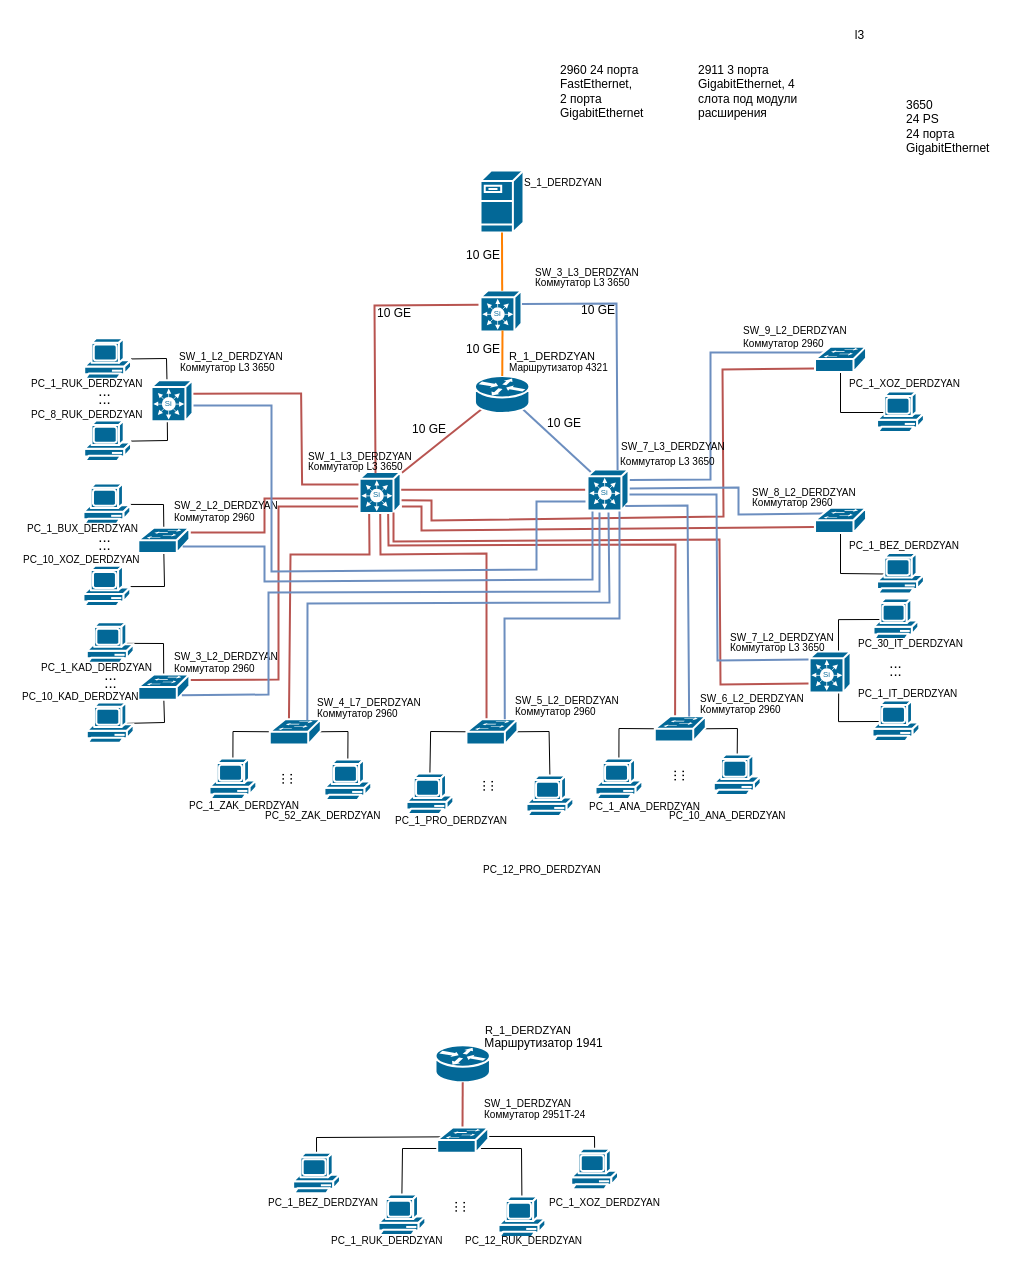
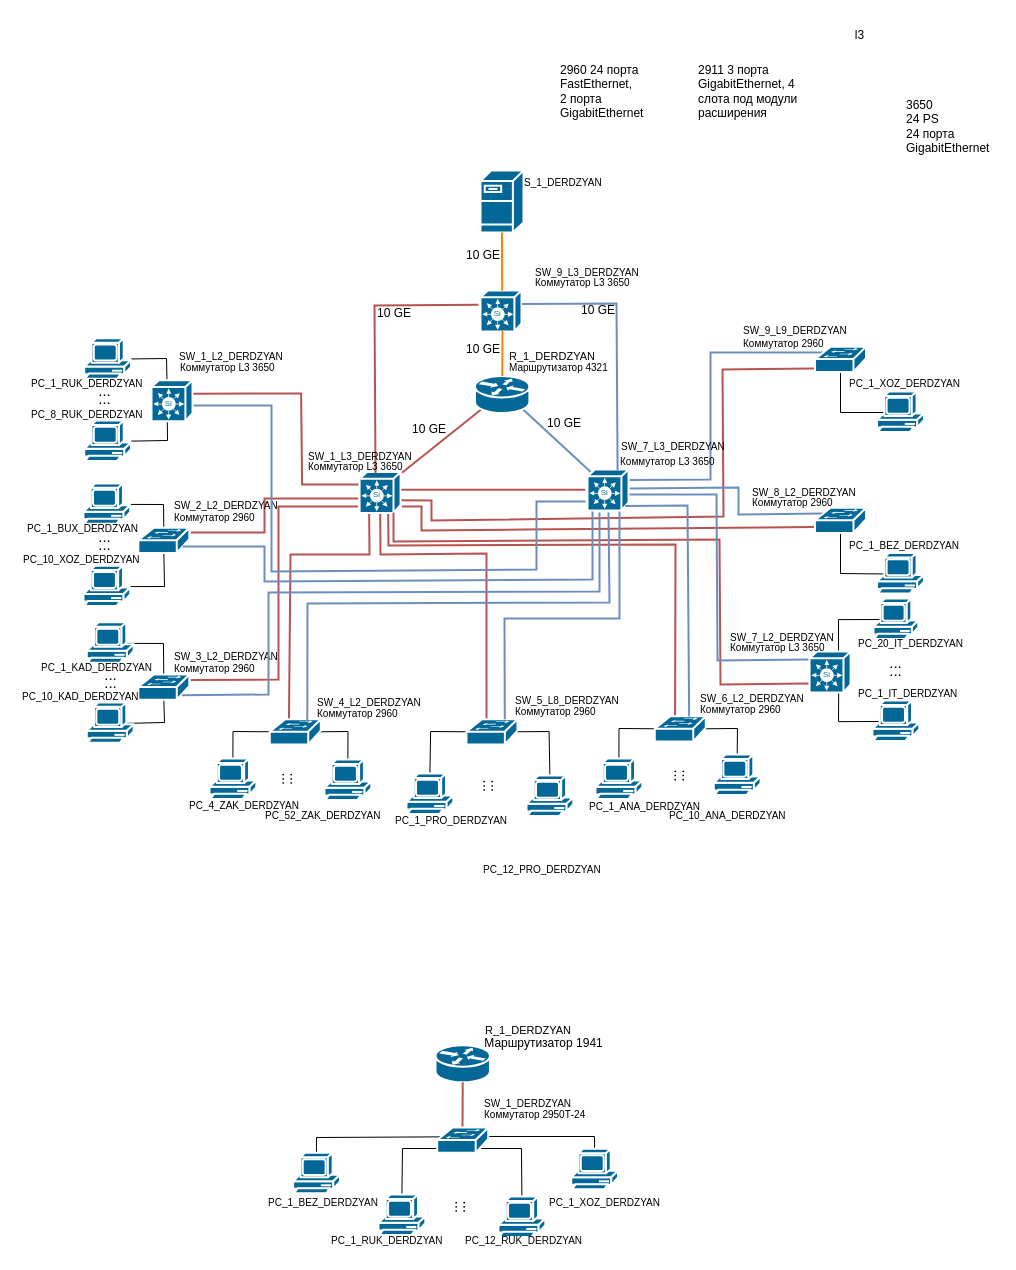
node "SW_3_L3_DERDZYAN": label "SW_3_L3_DERDZYAN" -> "SW_9_L3_DERDZYAN"
node "SW_9_L2_DERDZYAN": label "SW_9_L2_DERDZYAN" -> "SW_9_L9_DERDZYAN"
node "PC_30_IT_DERDZYAN": label "PC_30_IT_DERDZYAN" -> "PC_20_IT_DERDZYAN"
node "SW_5_L2_DERDZYAN": label "SW_5_L2_DERDZYAN" -> "SW_5_L8_DERDZYAN"
node "SW_4_L7_DERDZYAN": label "SW_4_L7_DERDZYAN" -> "SW_4_L2_DERDZYAN"
node "PC_1_ZAK_DERDZYAN": label "PC_1_ZAK_DERDZYAN" -> "PC_4_ZAK_DERDZYAN"
node "Коммутатор 2951Т-24": label "Коммутатор 2951Т-24" -> "Коммутатор 2950Т-24"
